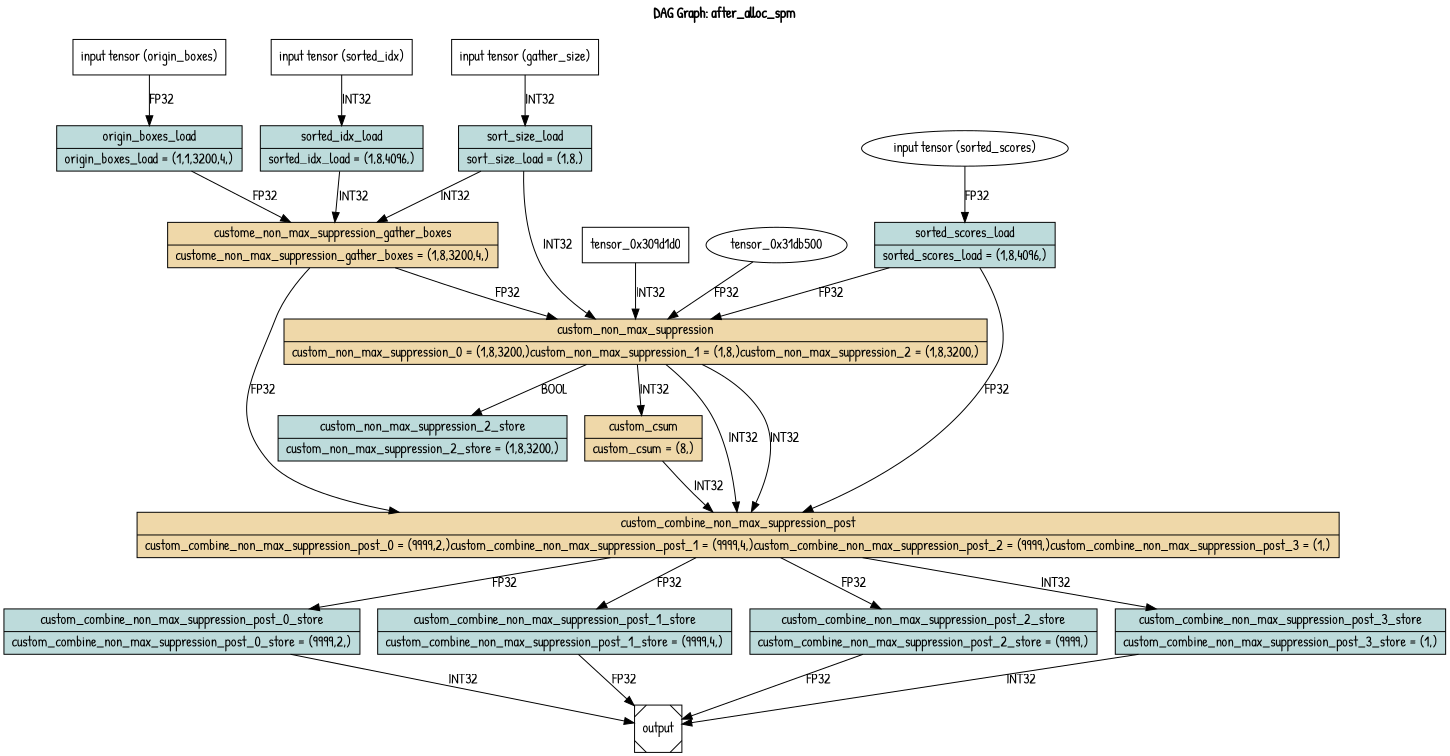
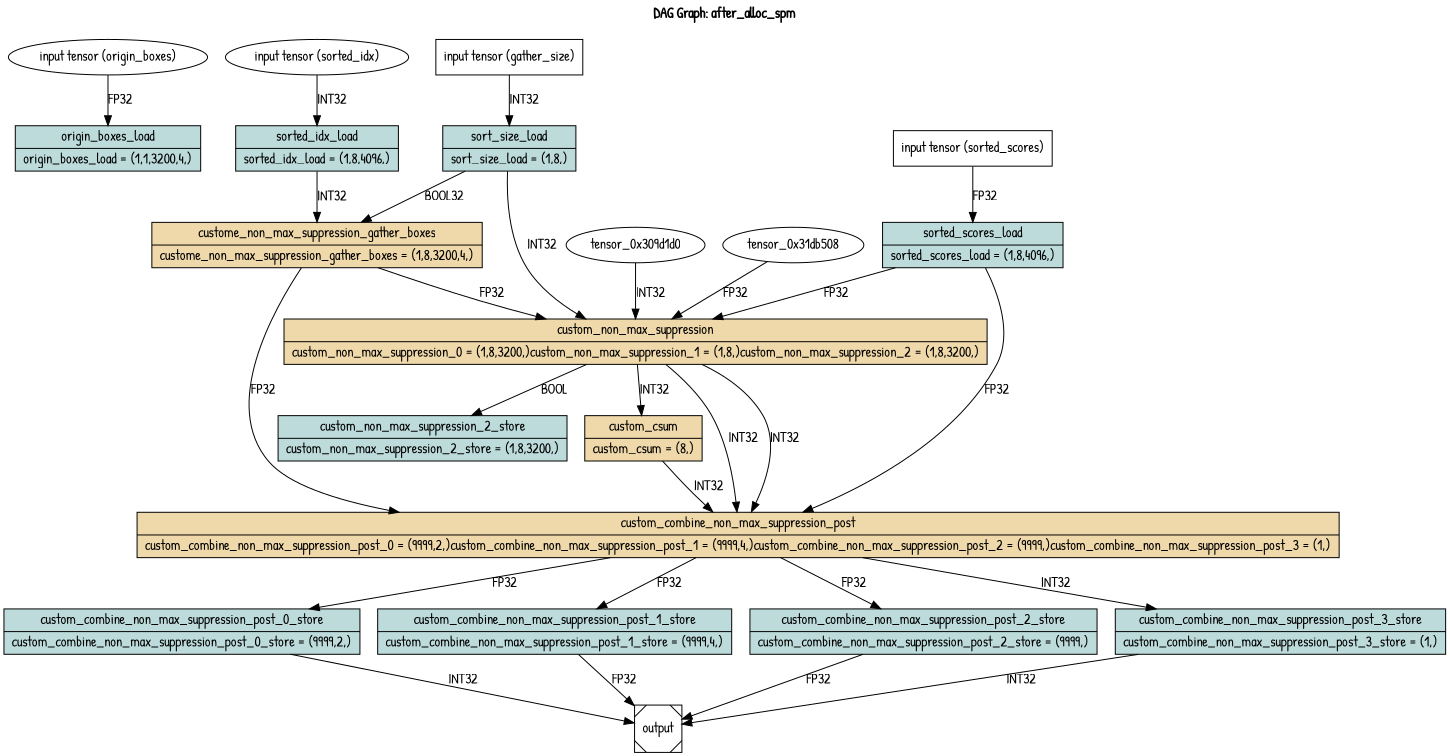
node "input tensor (origin_boxes)": shape box -> ellipse
node "input tensor (sorted_idx)": shape box -> ellipse
node "input tensor (sorted_scores)": shape ellipse -> box
edge "origin_boxes_load" -> "custome_non_max_suppression_gather_boxes": removed, label "FP32"
edge "sort_size_load" -> "custome_non_max_suppression_gather_boxes": label "INT32" -> "BOOL32"
node "tensor_0x309d1d0": shape box -> ellipse
node "tensor_0x31db500": label "tensor_0x31db500" -> "tensor_0x31db508"
